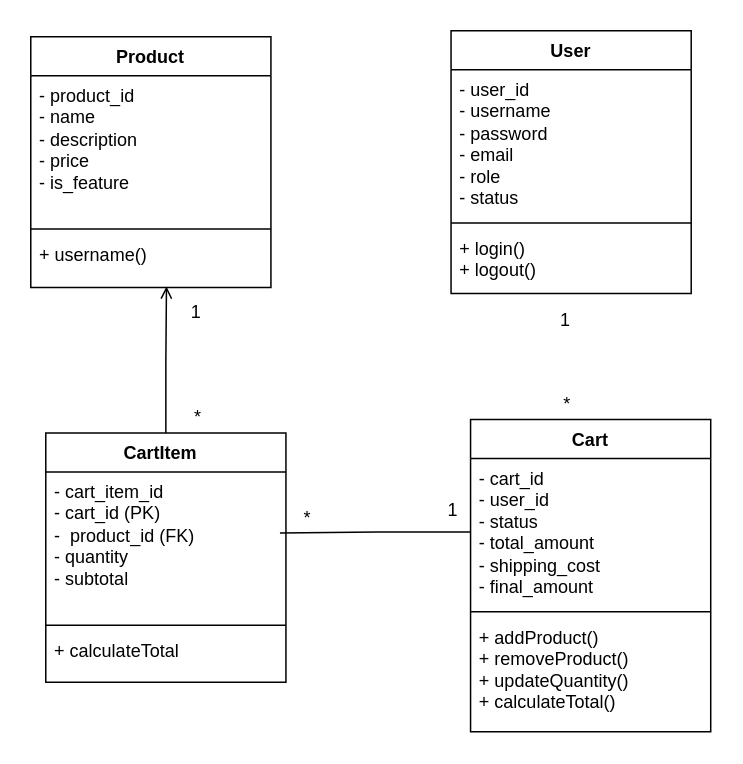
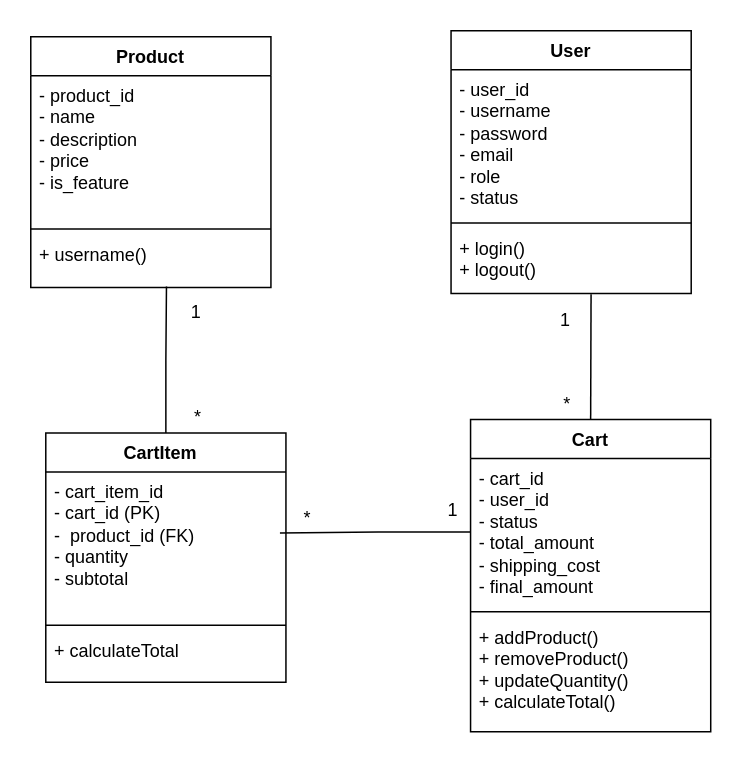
edge "CartItem" -> "+ username()": arrowhead open -> none
edge "+ login() + logout()" -- "Cart": added
